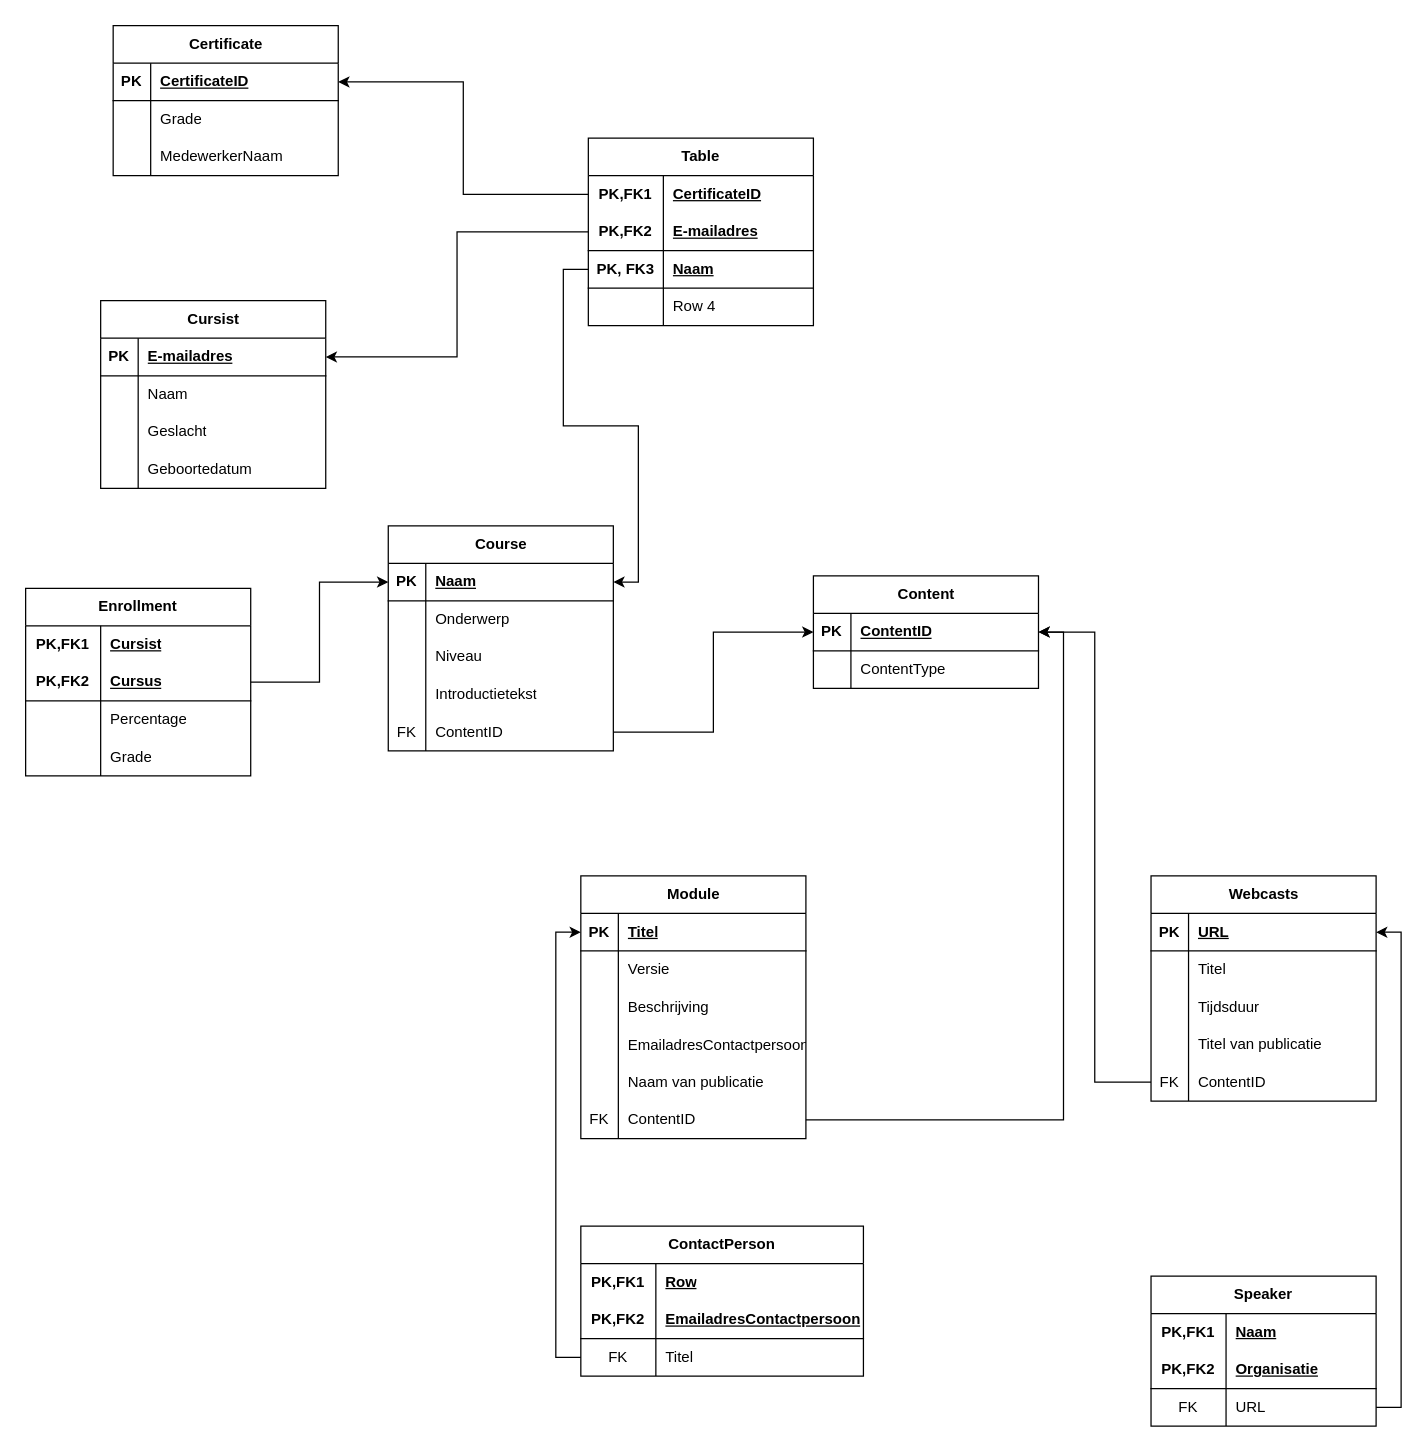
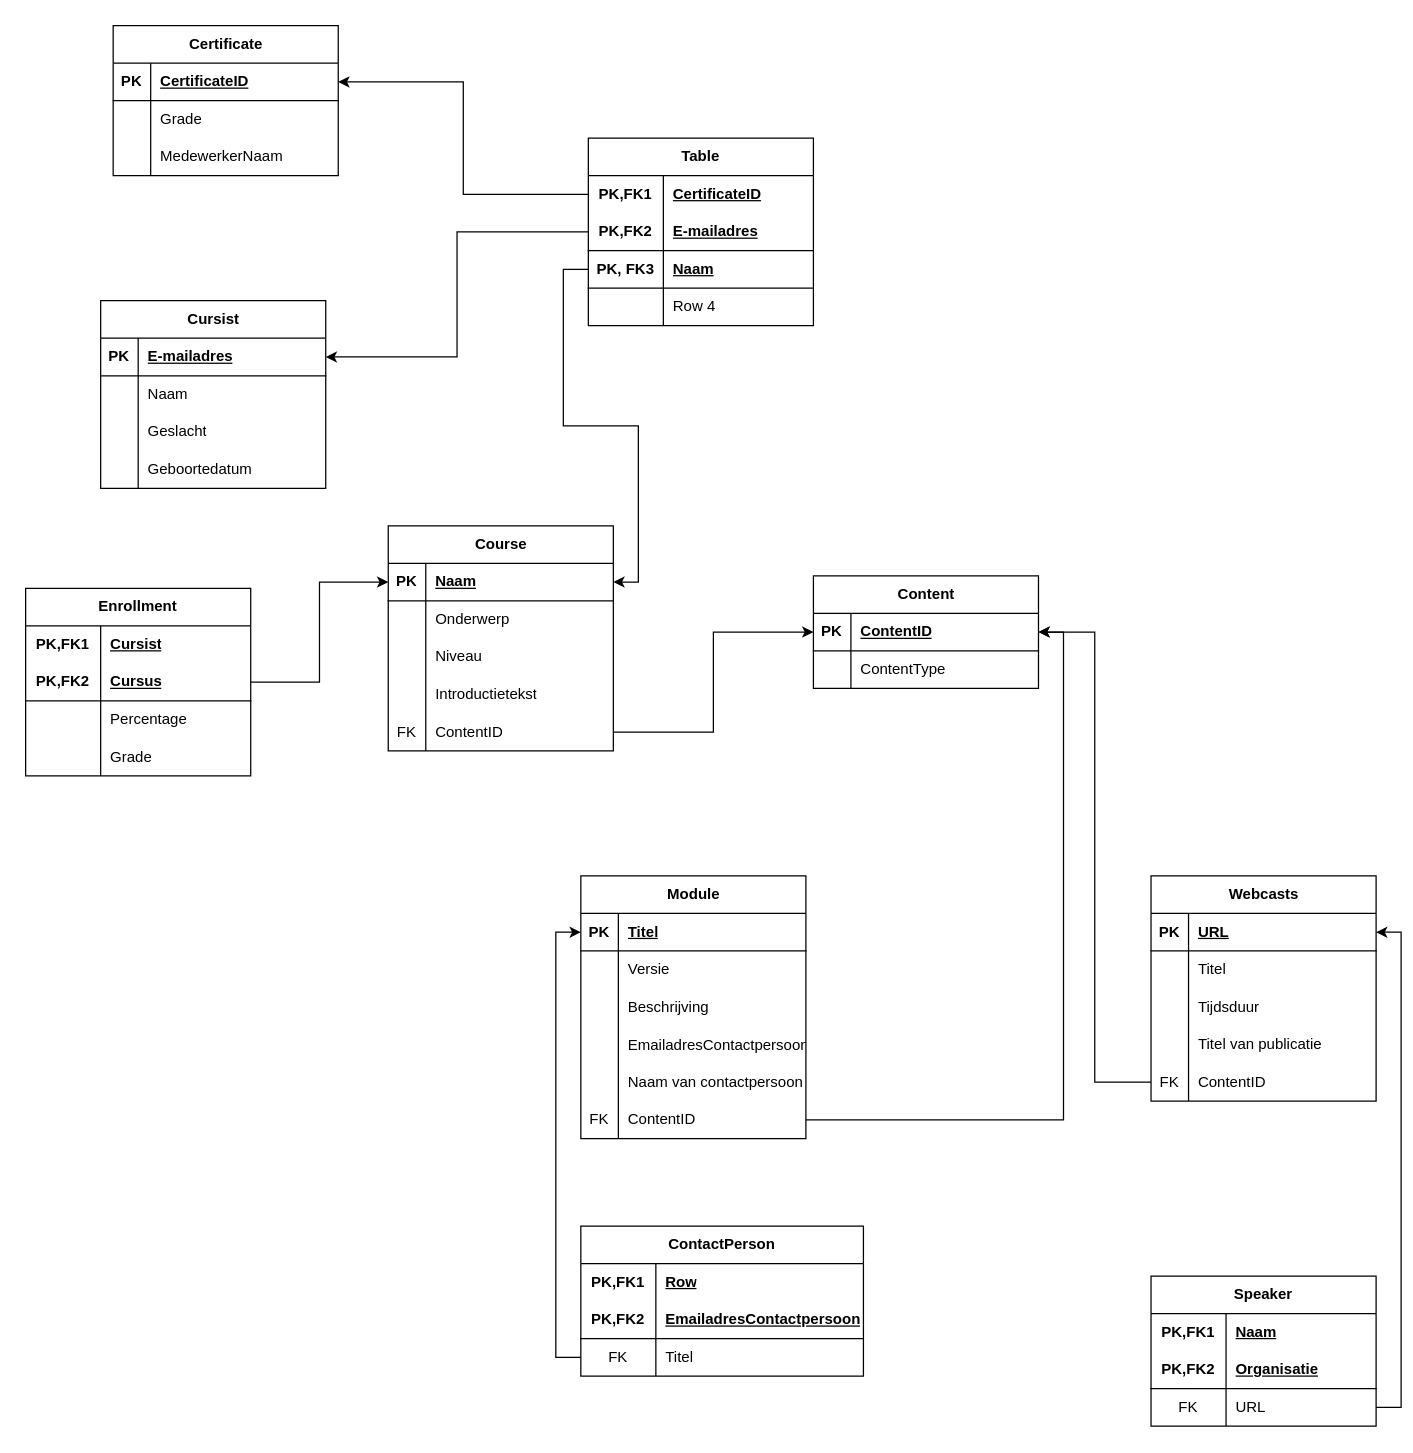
node "Naam van publicatie": label "Naam van publicatie" -> "Naam van contactpersoon"
